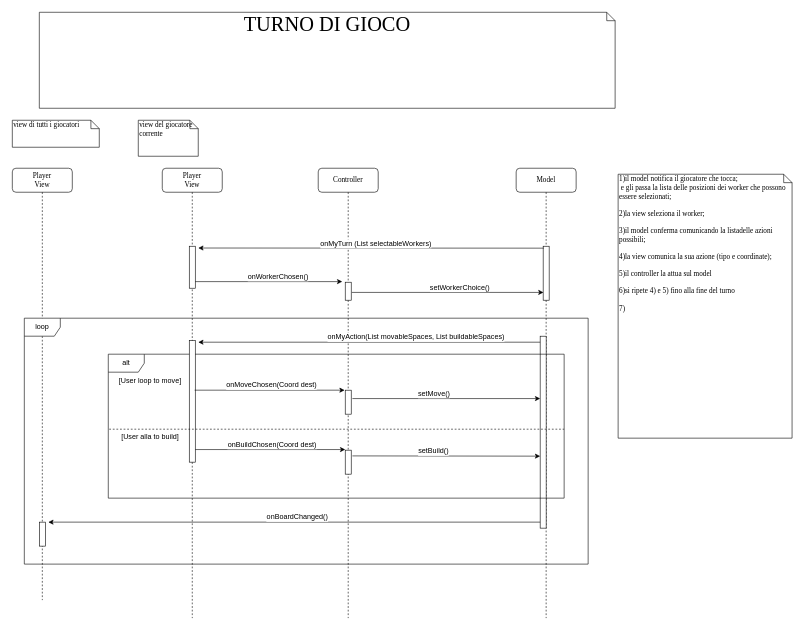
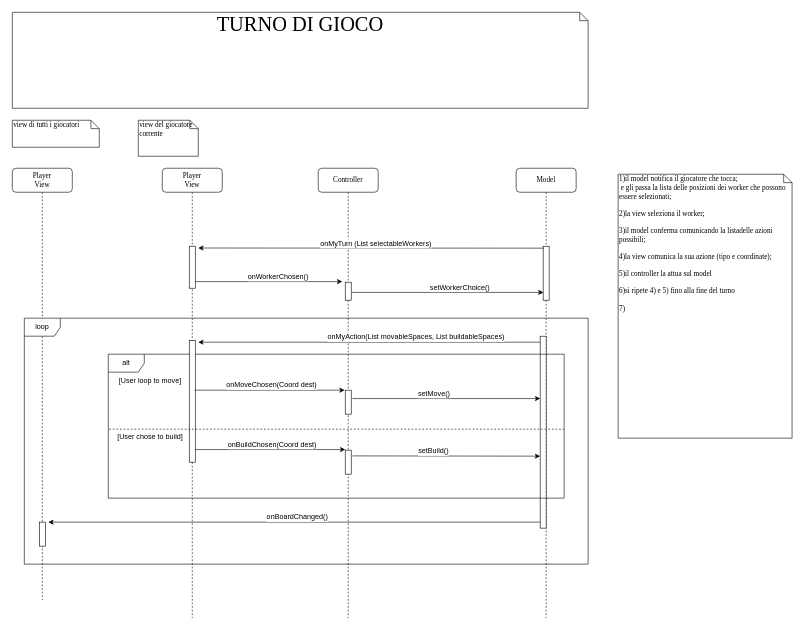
node "TURNO DI GIOCO": moved (327, 60) -> (300, 60)
node "[User alla to build]": label "[User alla to build]" -> "[User chose to build]"
